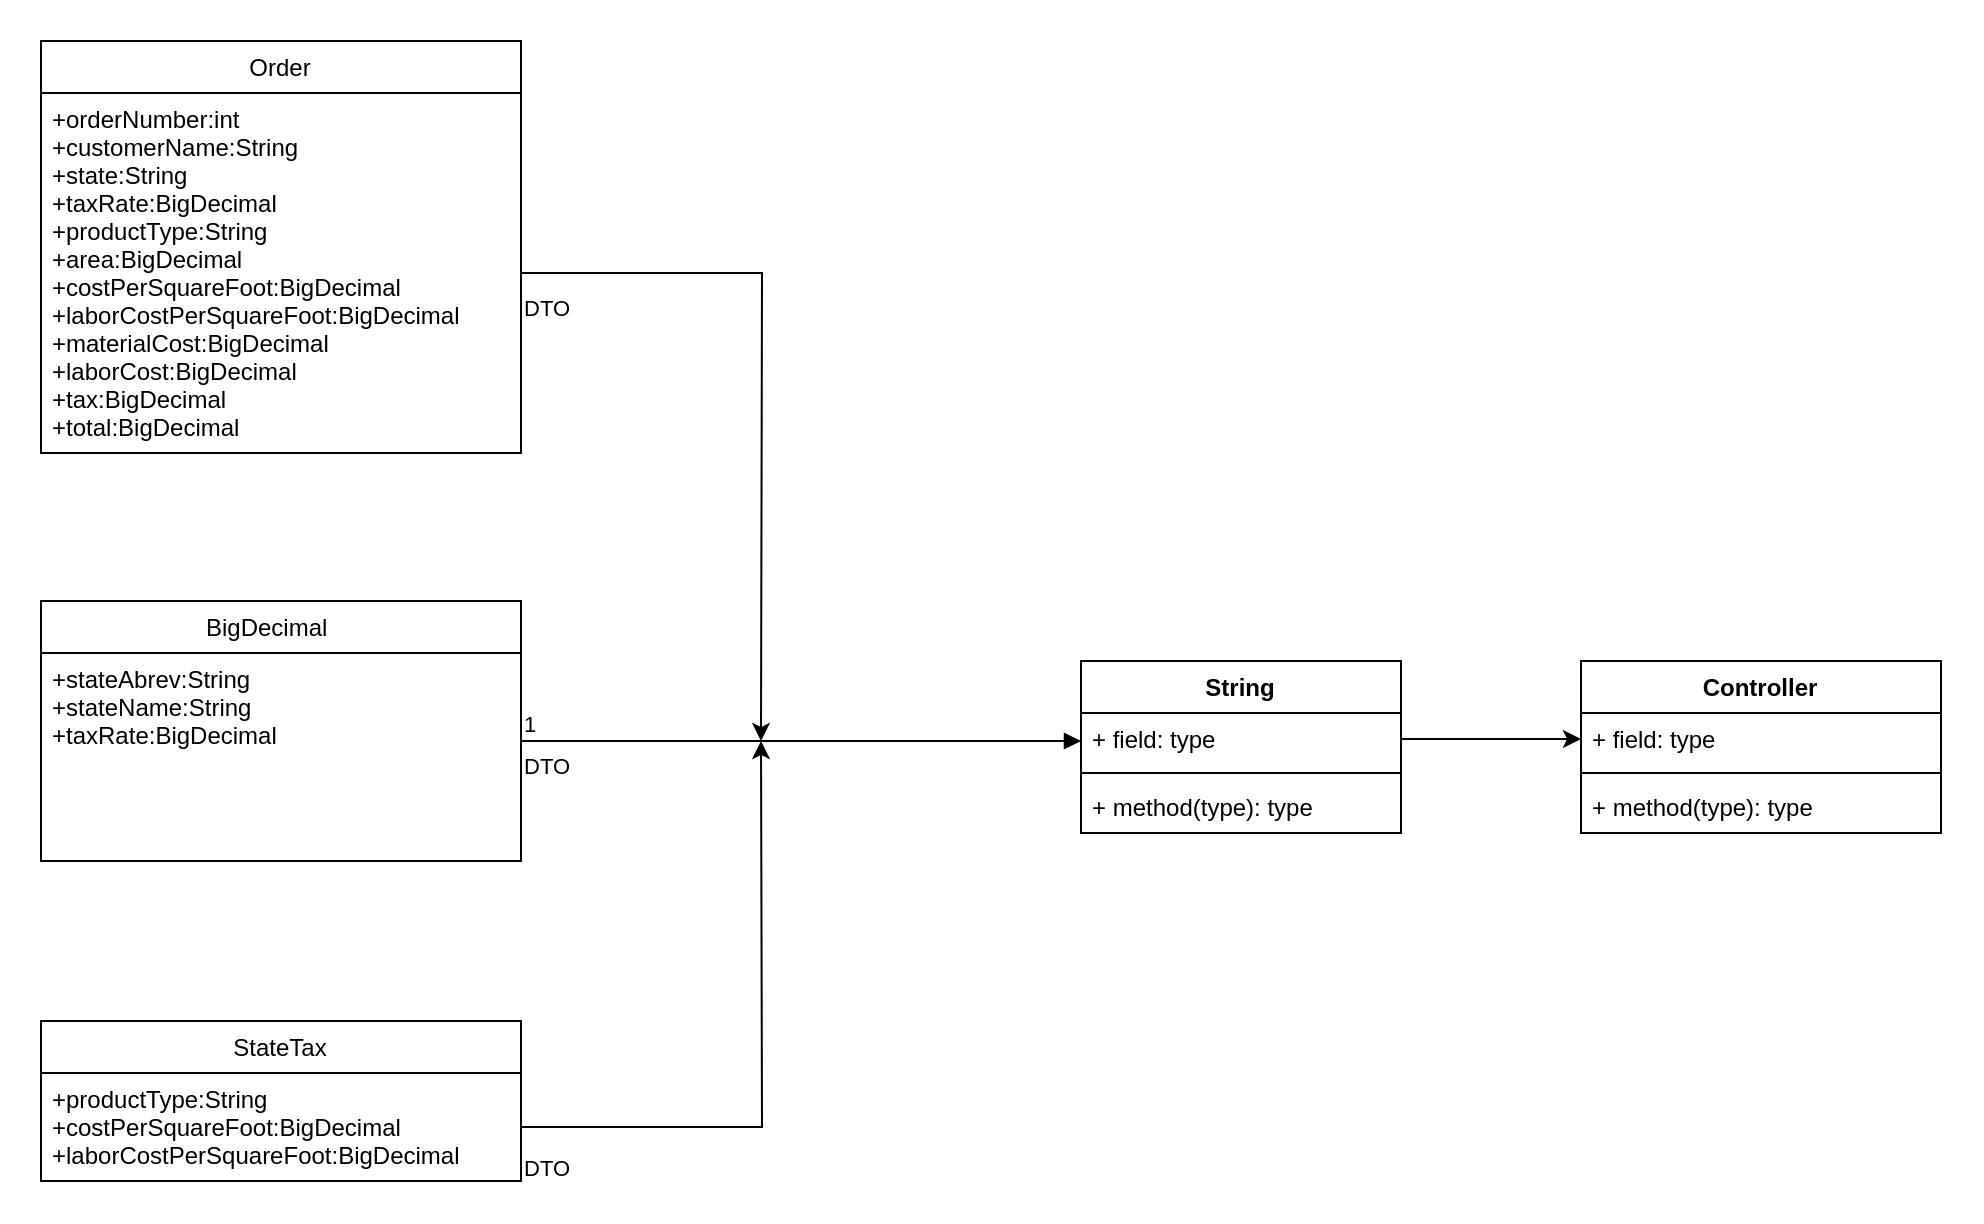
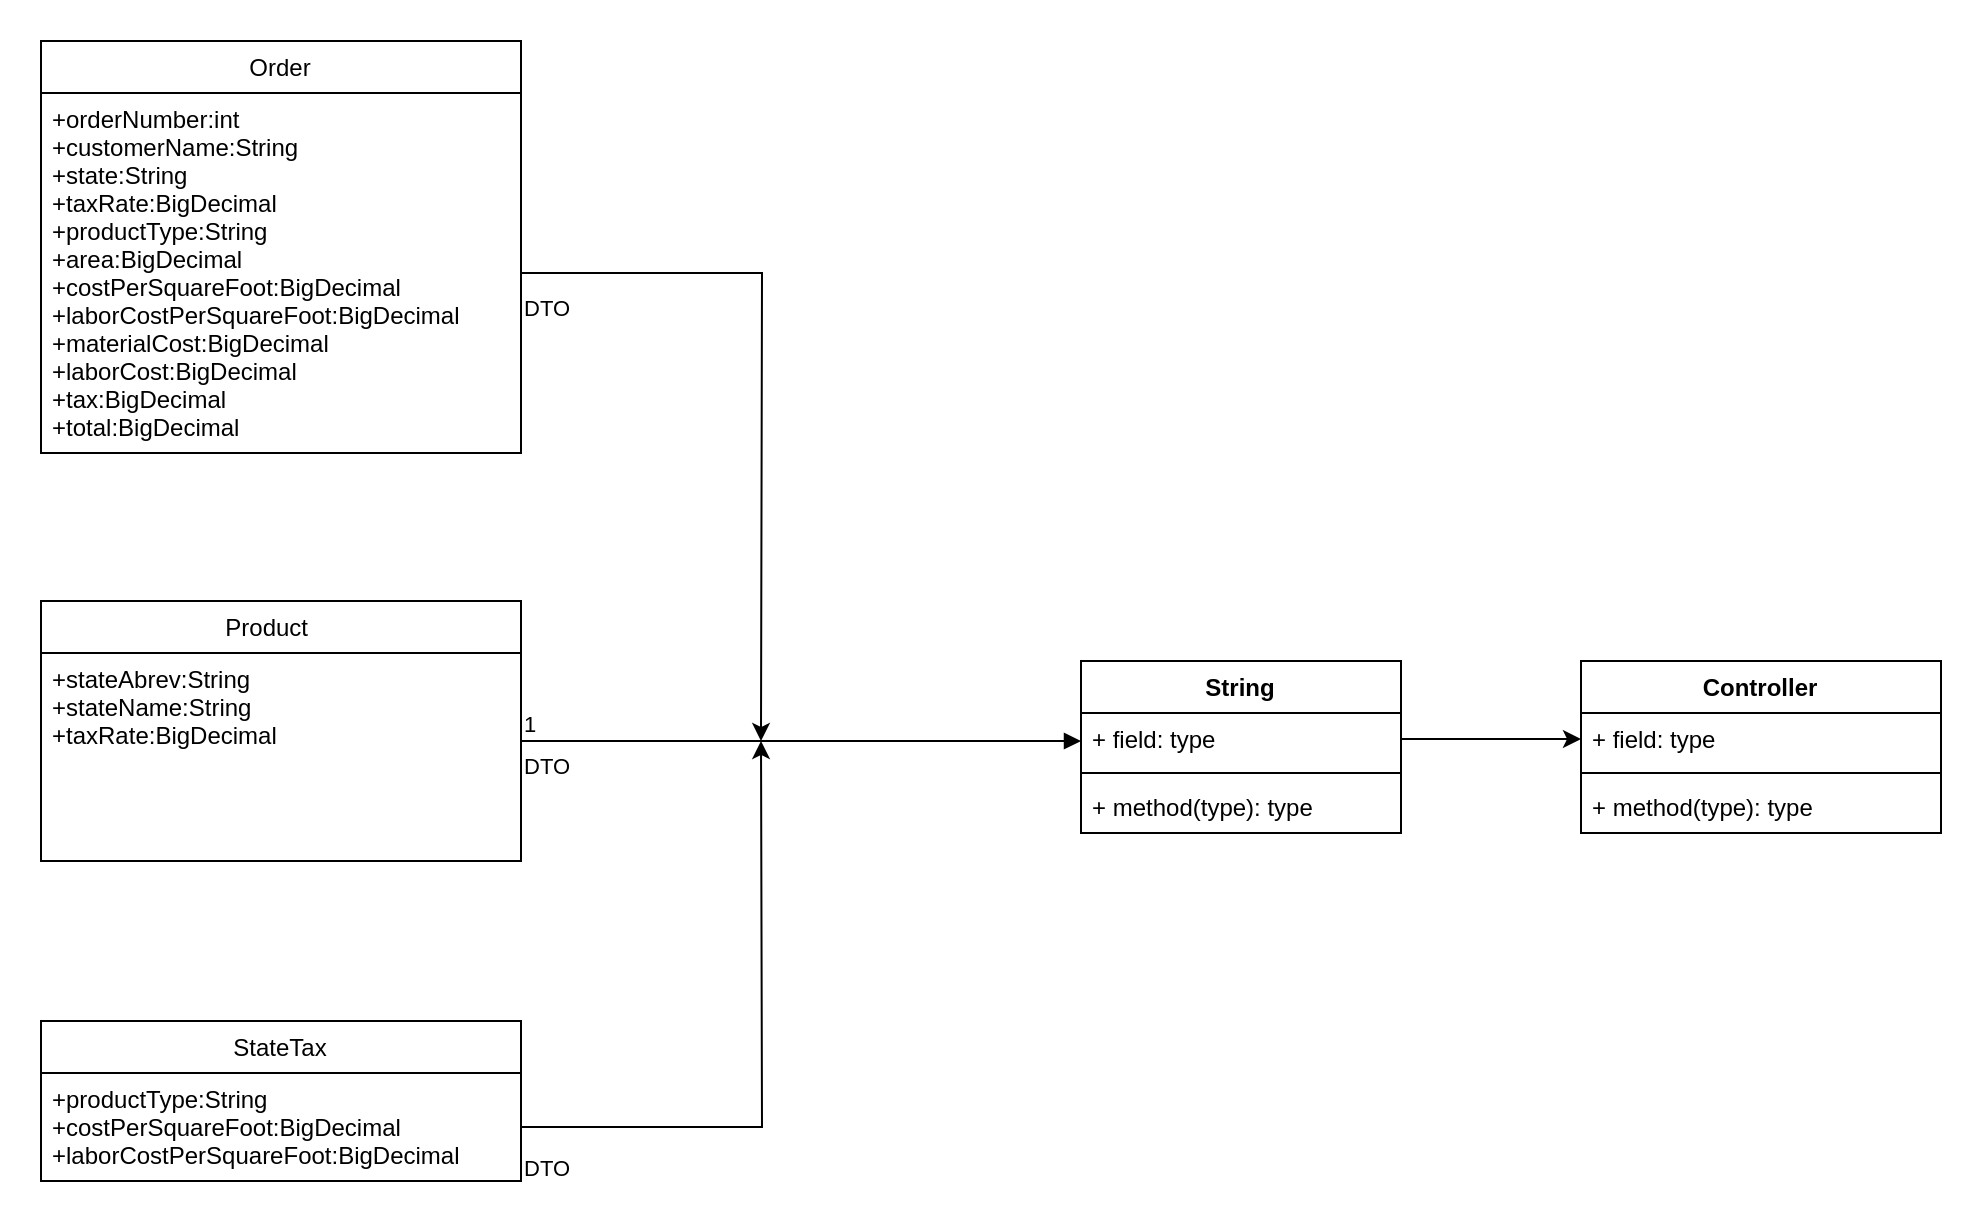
node "BigDecimal": label "BigDecimal" -> "Product"
